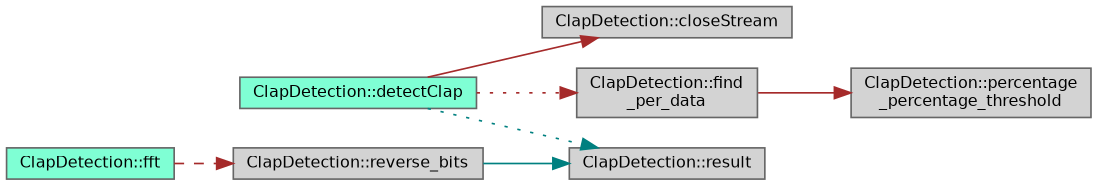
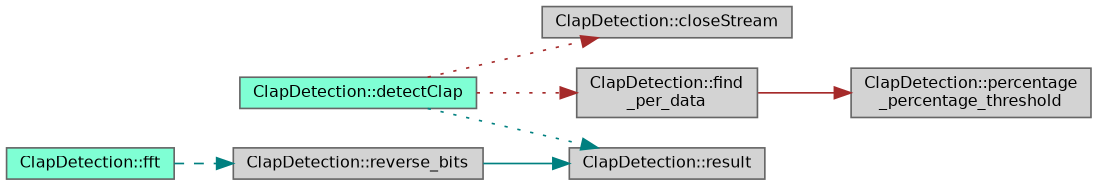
edge "ClapDetection::detectClap" -> "ClapDetection::closeStream": style solid -> dotted
edge "ClapDetection::fft" -> "ClapDetection::reverse_bits": color brown -> teal
